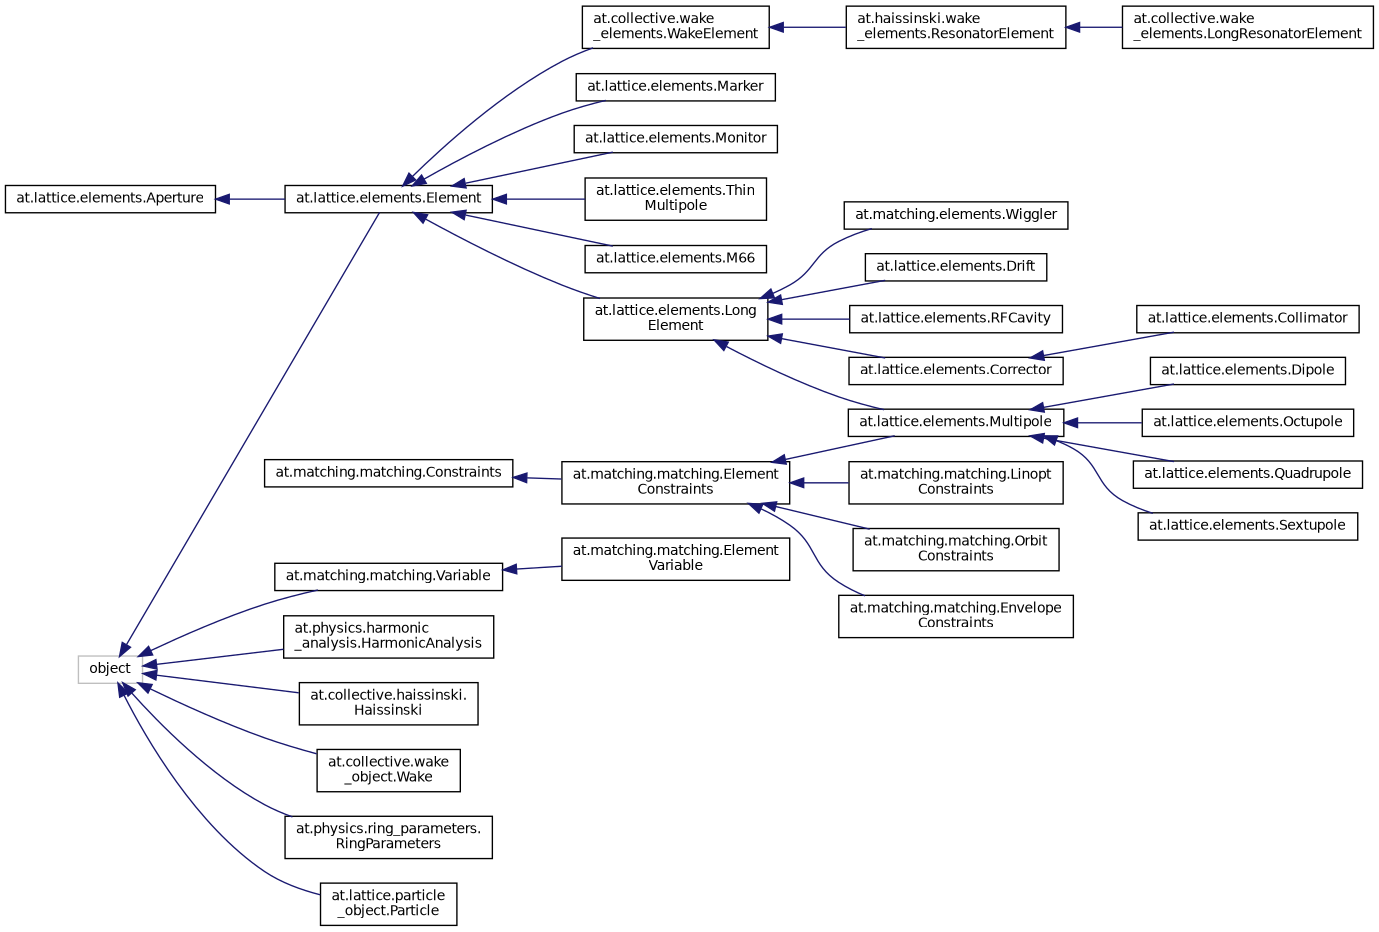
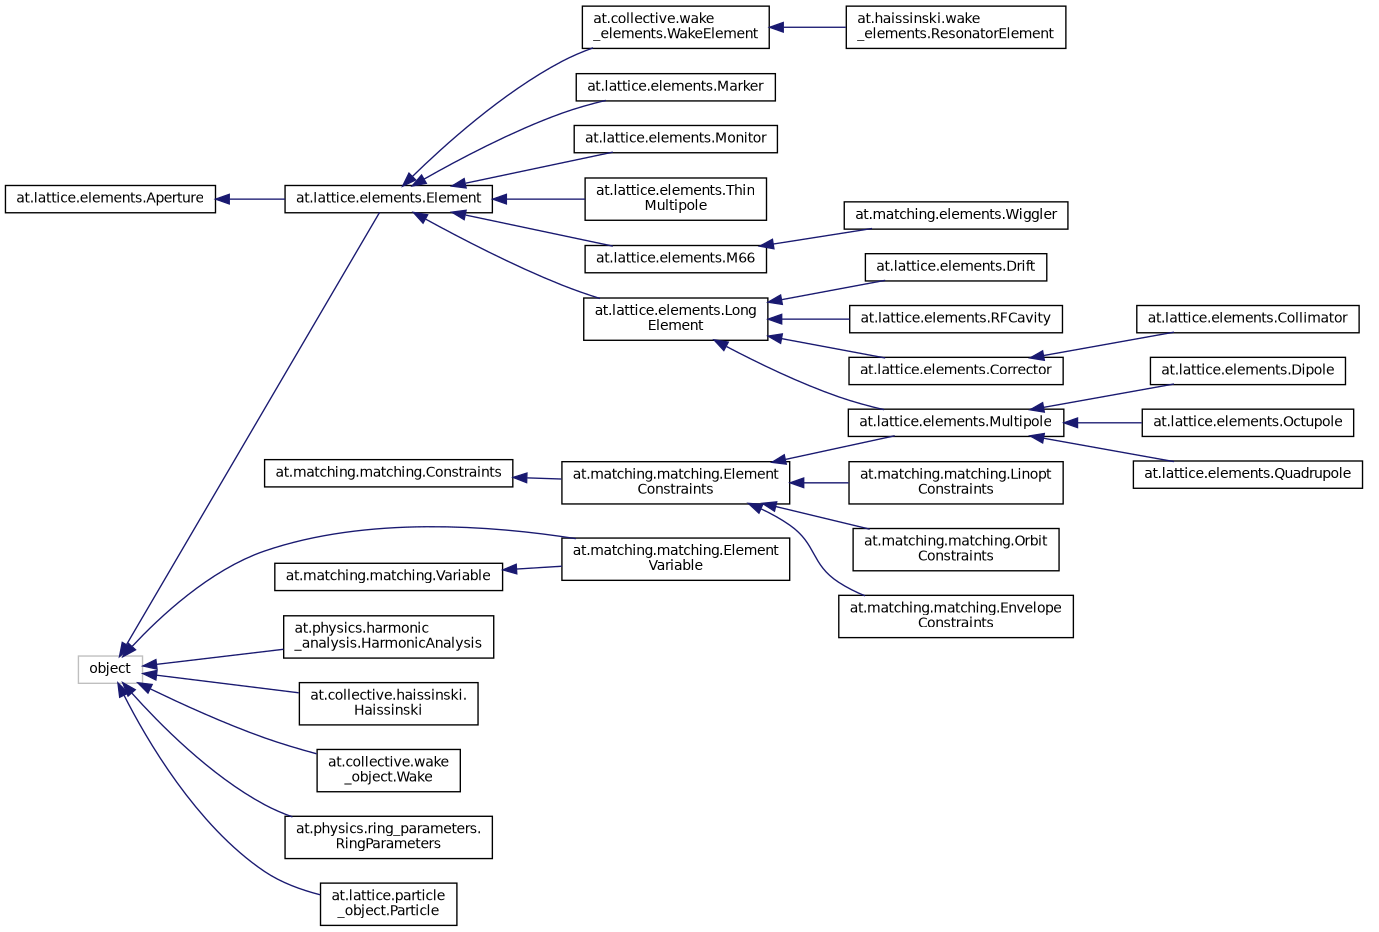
node "at.collective.wake _elements.LongResonatorElement": removed
edge "at.matching.elements.Wiggler" -> "at.lattice.elements.Long Element": now "at.matching.elements.Wiggler" -> "at.lattice.elements.M66"
node "at.lattice.elements.Sextupole": removed
edge "at.matching.matching.Variable" -> "object": now "at.matching.matching.Element Variable" -> "object"
